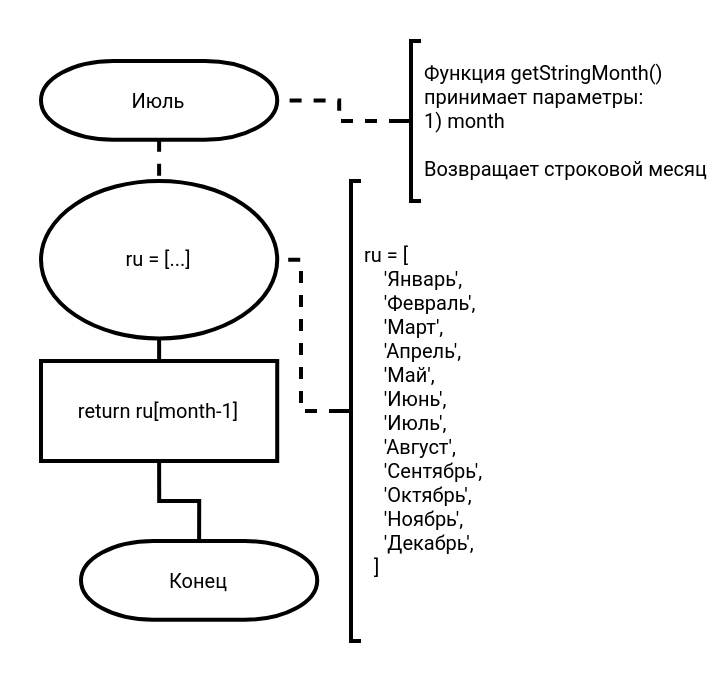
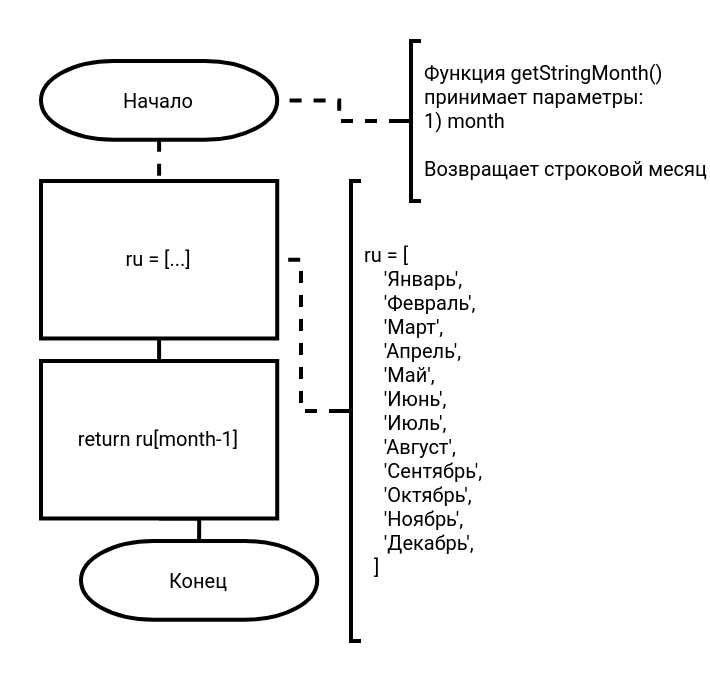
node "Июль": label "Июль" -> "Начало"
node "ru = [...]": shape ellipse -> rectangle
node "return ru[month-1]": size 236x100 -> 236x157
